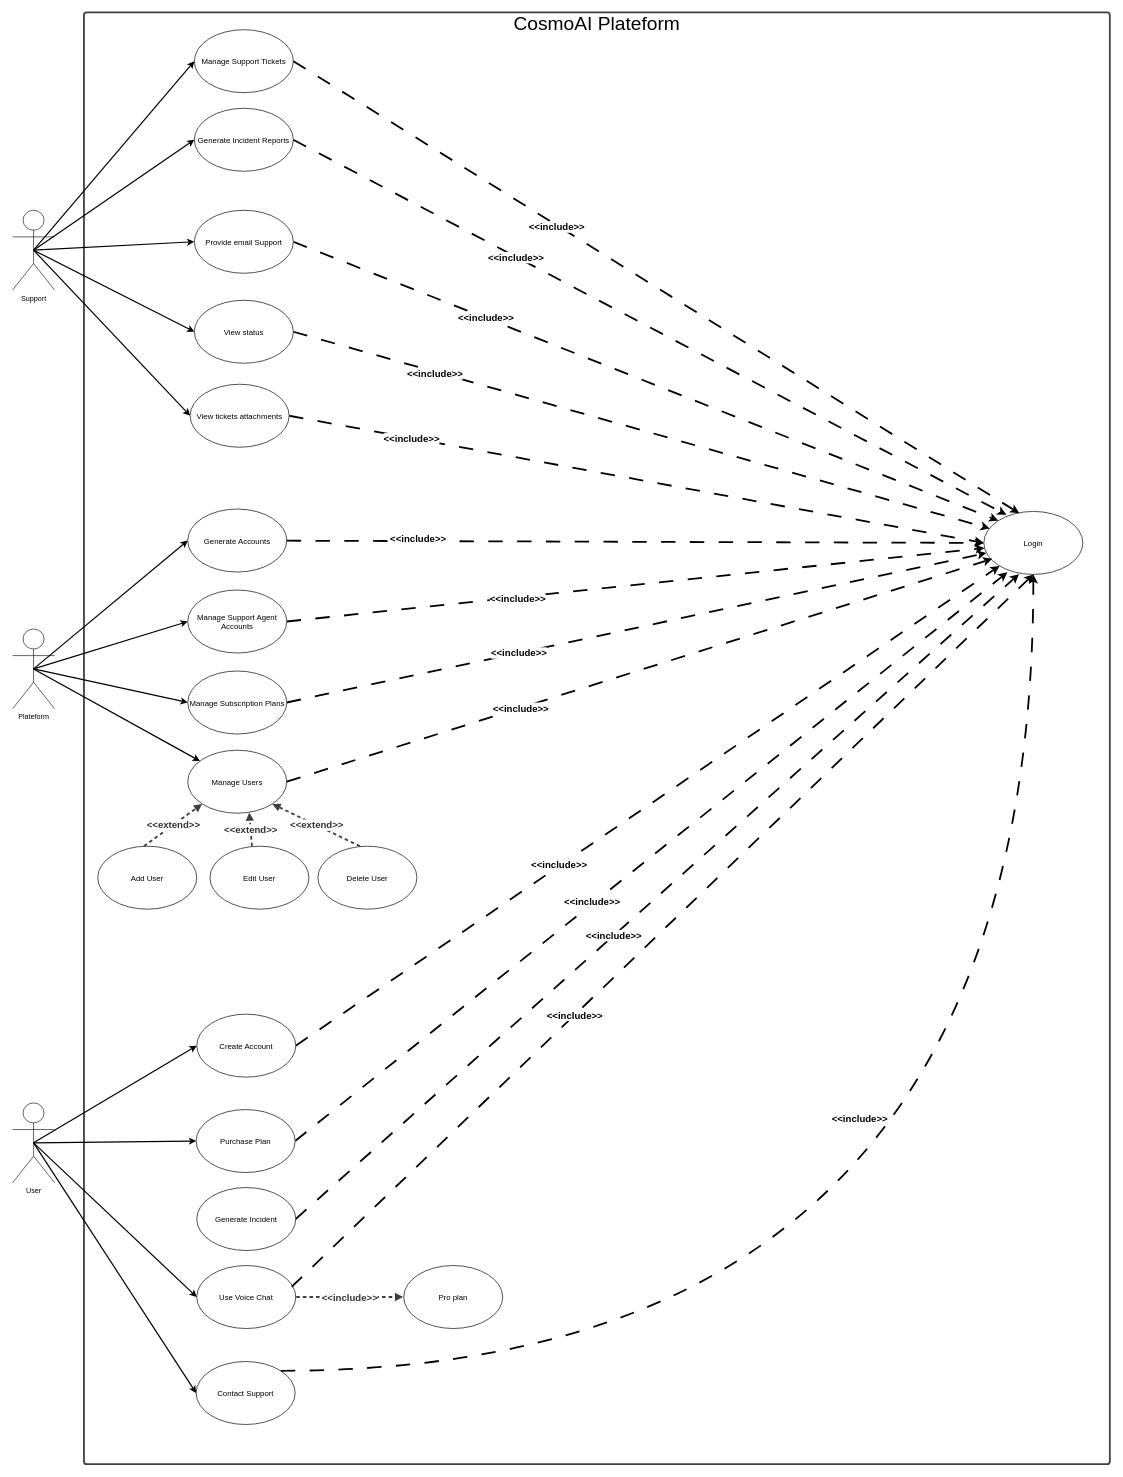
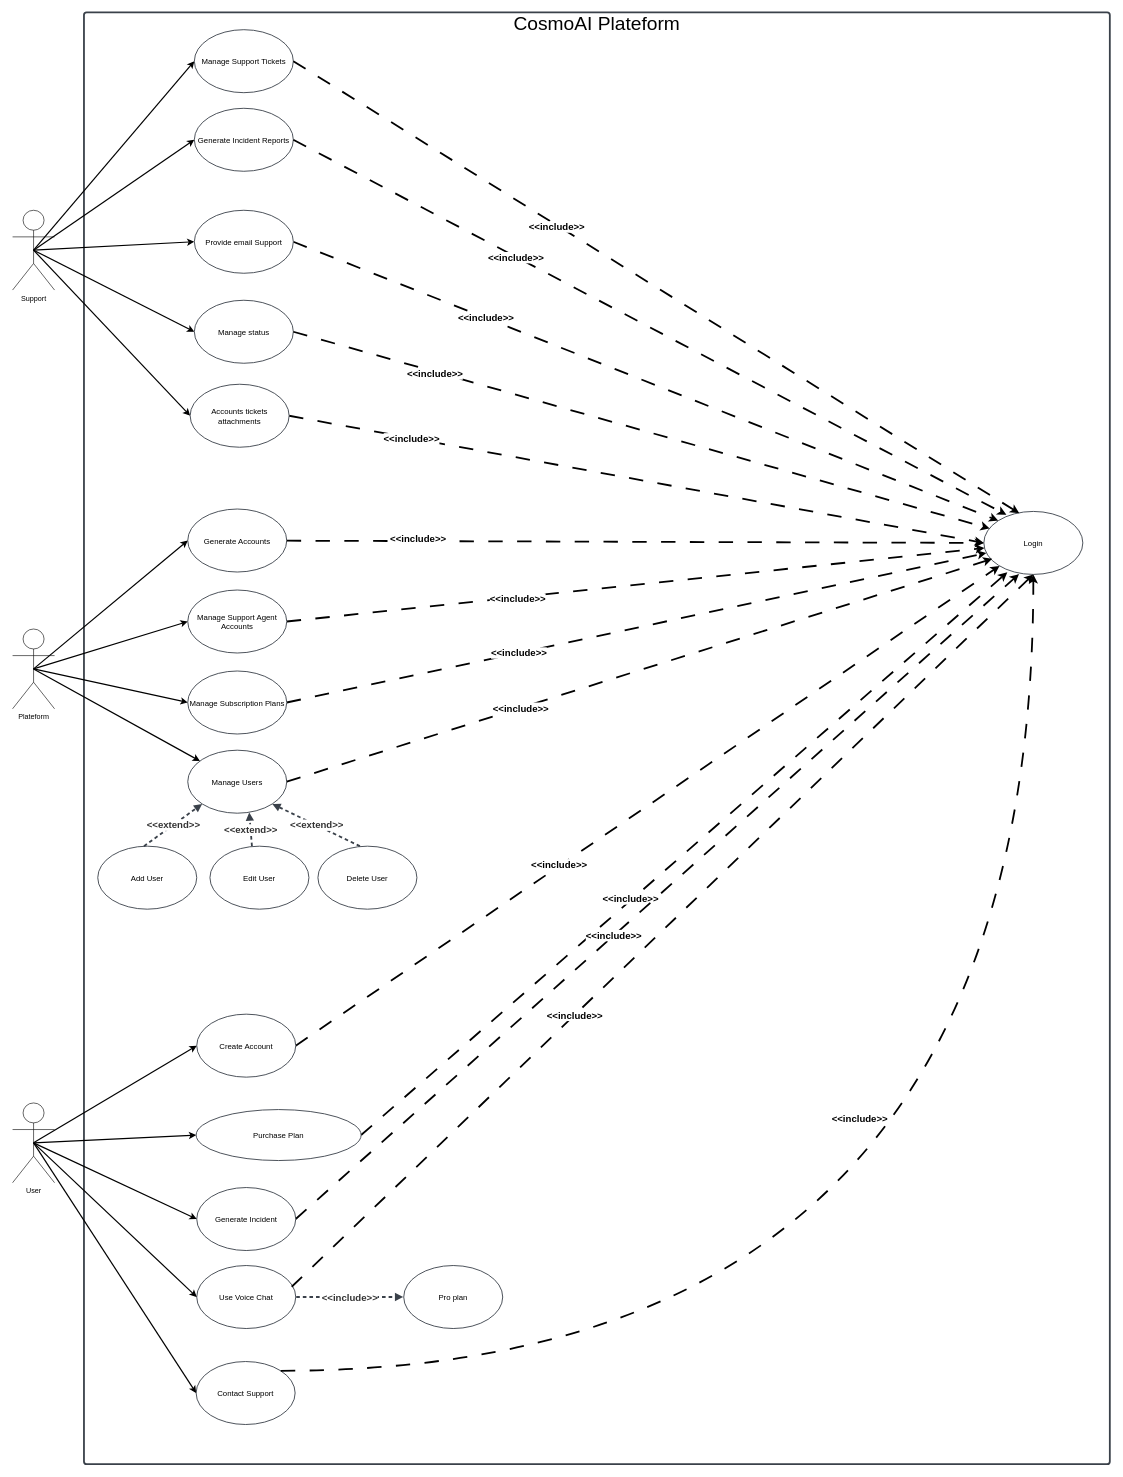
node "View status": label "View status" -> "Manage status"
node "View tickets attachments": label "View tickets attachments" -> "Accounts tickets attachments"
node "Purchase Plan": size 99x63 -> 165x51
edge "User" -> "Generate Incident": added
